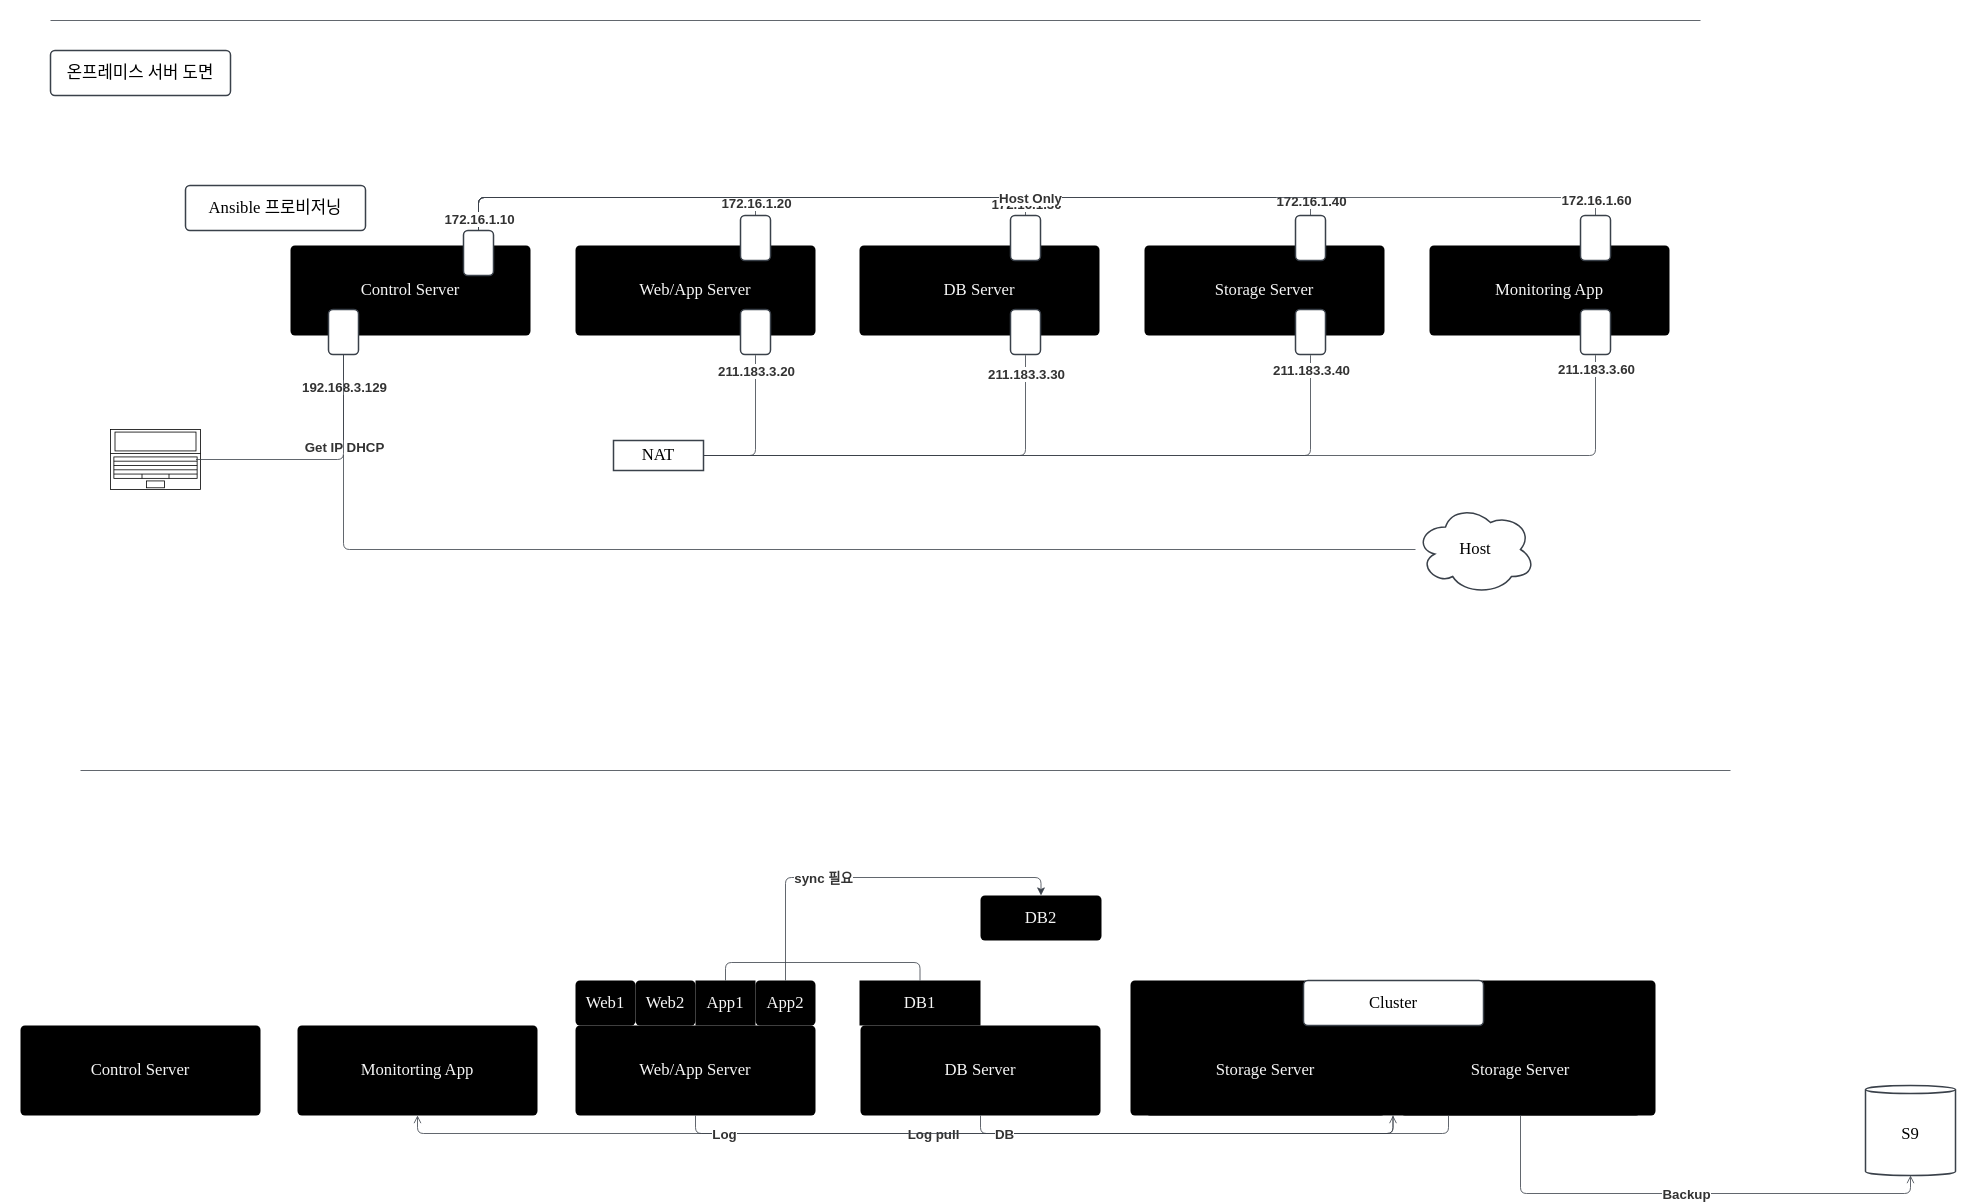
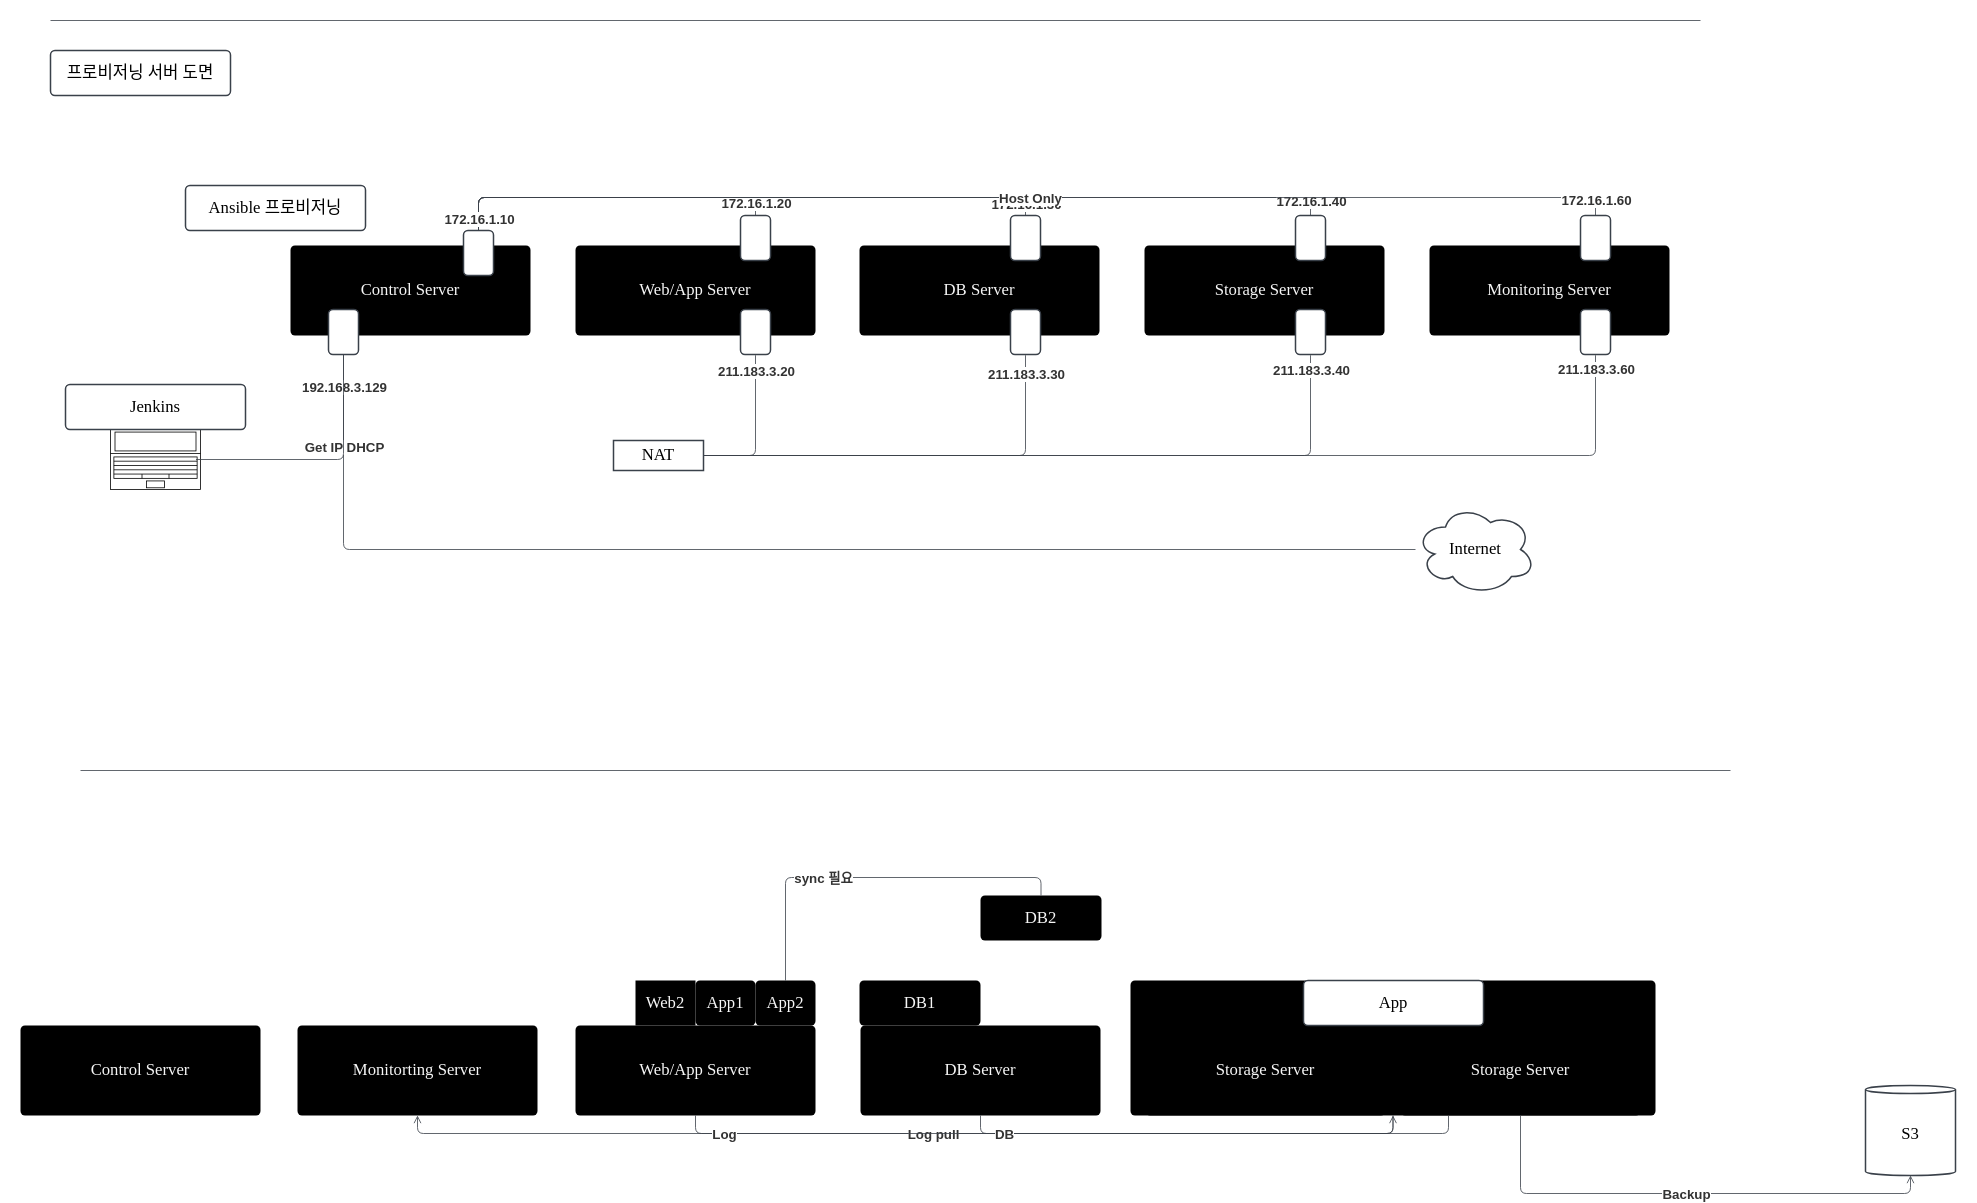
node "온프레미스 서버 도면": label "온프레미스 서버 도면" -> "프로비저닝 서버 도면"
node "Monitoring App": label "Monitoring App" -> "Monitoring Server"
node "Jenkins": added
node "Host": label "Host" -> "Internet"
edge "App2" -> "DB2": arrowhead classic -> none
edge "App1" -- "DB1": removed
node "Web1": removed
node "Web2": shape rounded rectangle -> rectangle
node "App1": shape rectangle -> rounded rectangle
node "App2": style dashed -> solid
node "DB1": shape rectangle -> rounded rectangle
node "Cluster": label "Cluster" -> "App"
node "Monitorting App": label "Monitorting App" -> "Monitorting Server"
node "S9": label "S9" -> "S3"
